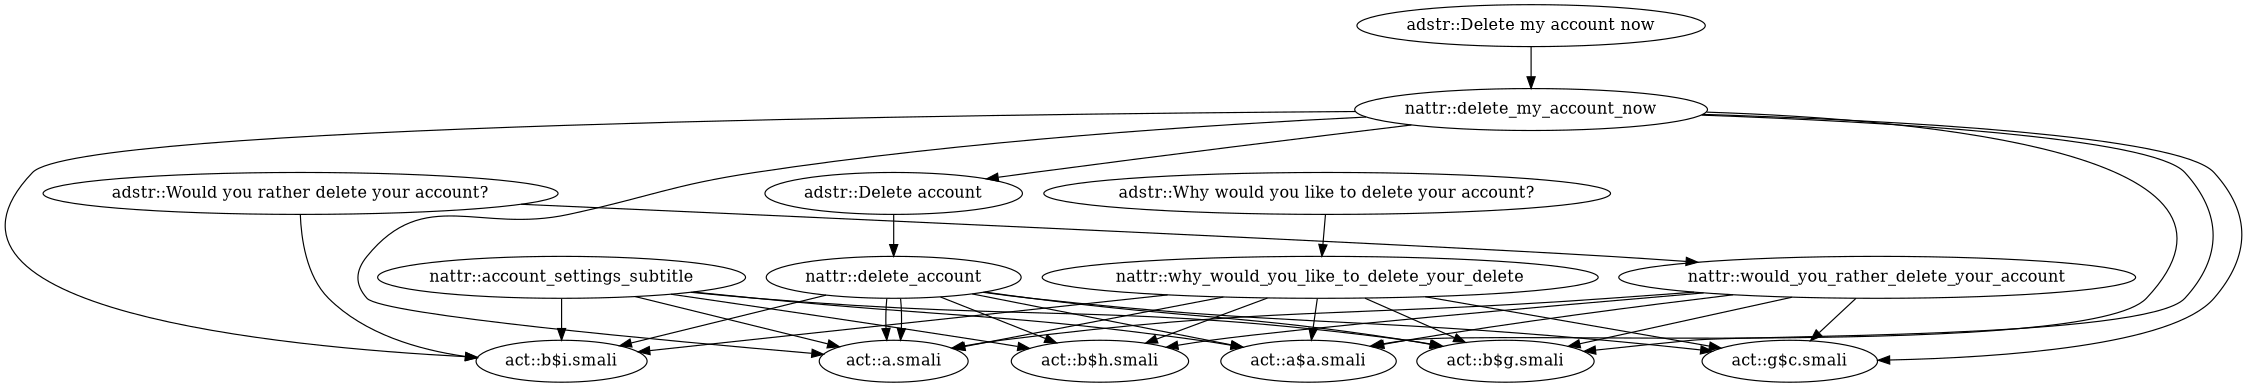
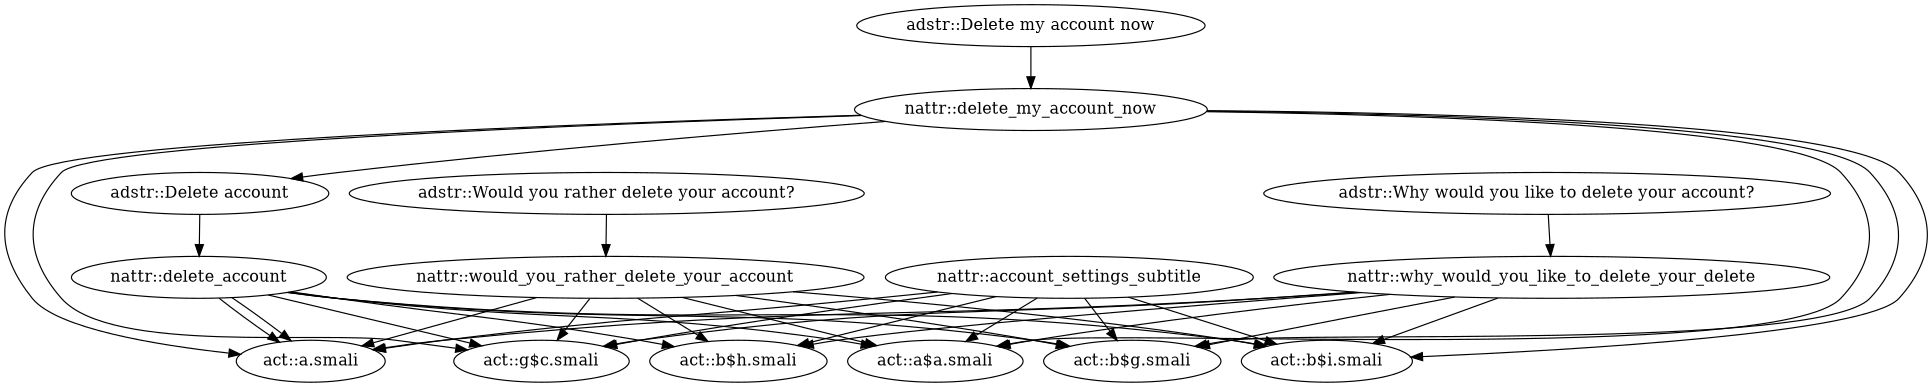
edge "adstr::Would you rather delete your account?" -> "act::b$i.smali": now "nattr::would_you_rather_delete_your_account" -> "act::b$i.smali"
edge "nattr::account_settings_subtitle" -> "act::g$c.smali": added
